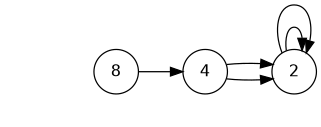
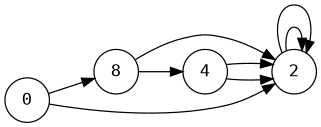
edge "8" -> "2": added
node "0": added
